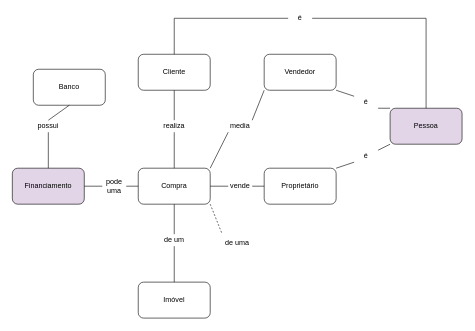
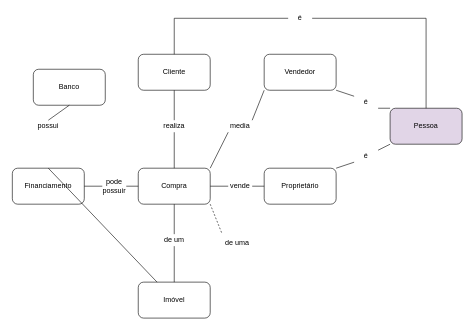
edge "possui" -- "Financiamento": now "Imóvel" -- "Financiamento"
node "Financiamento": fillcolor #e1d5e7 -> #ffffff
node "pode uma": label "pode uma" -> "pode possuir"
